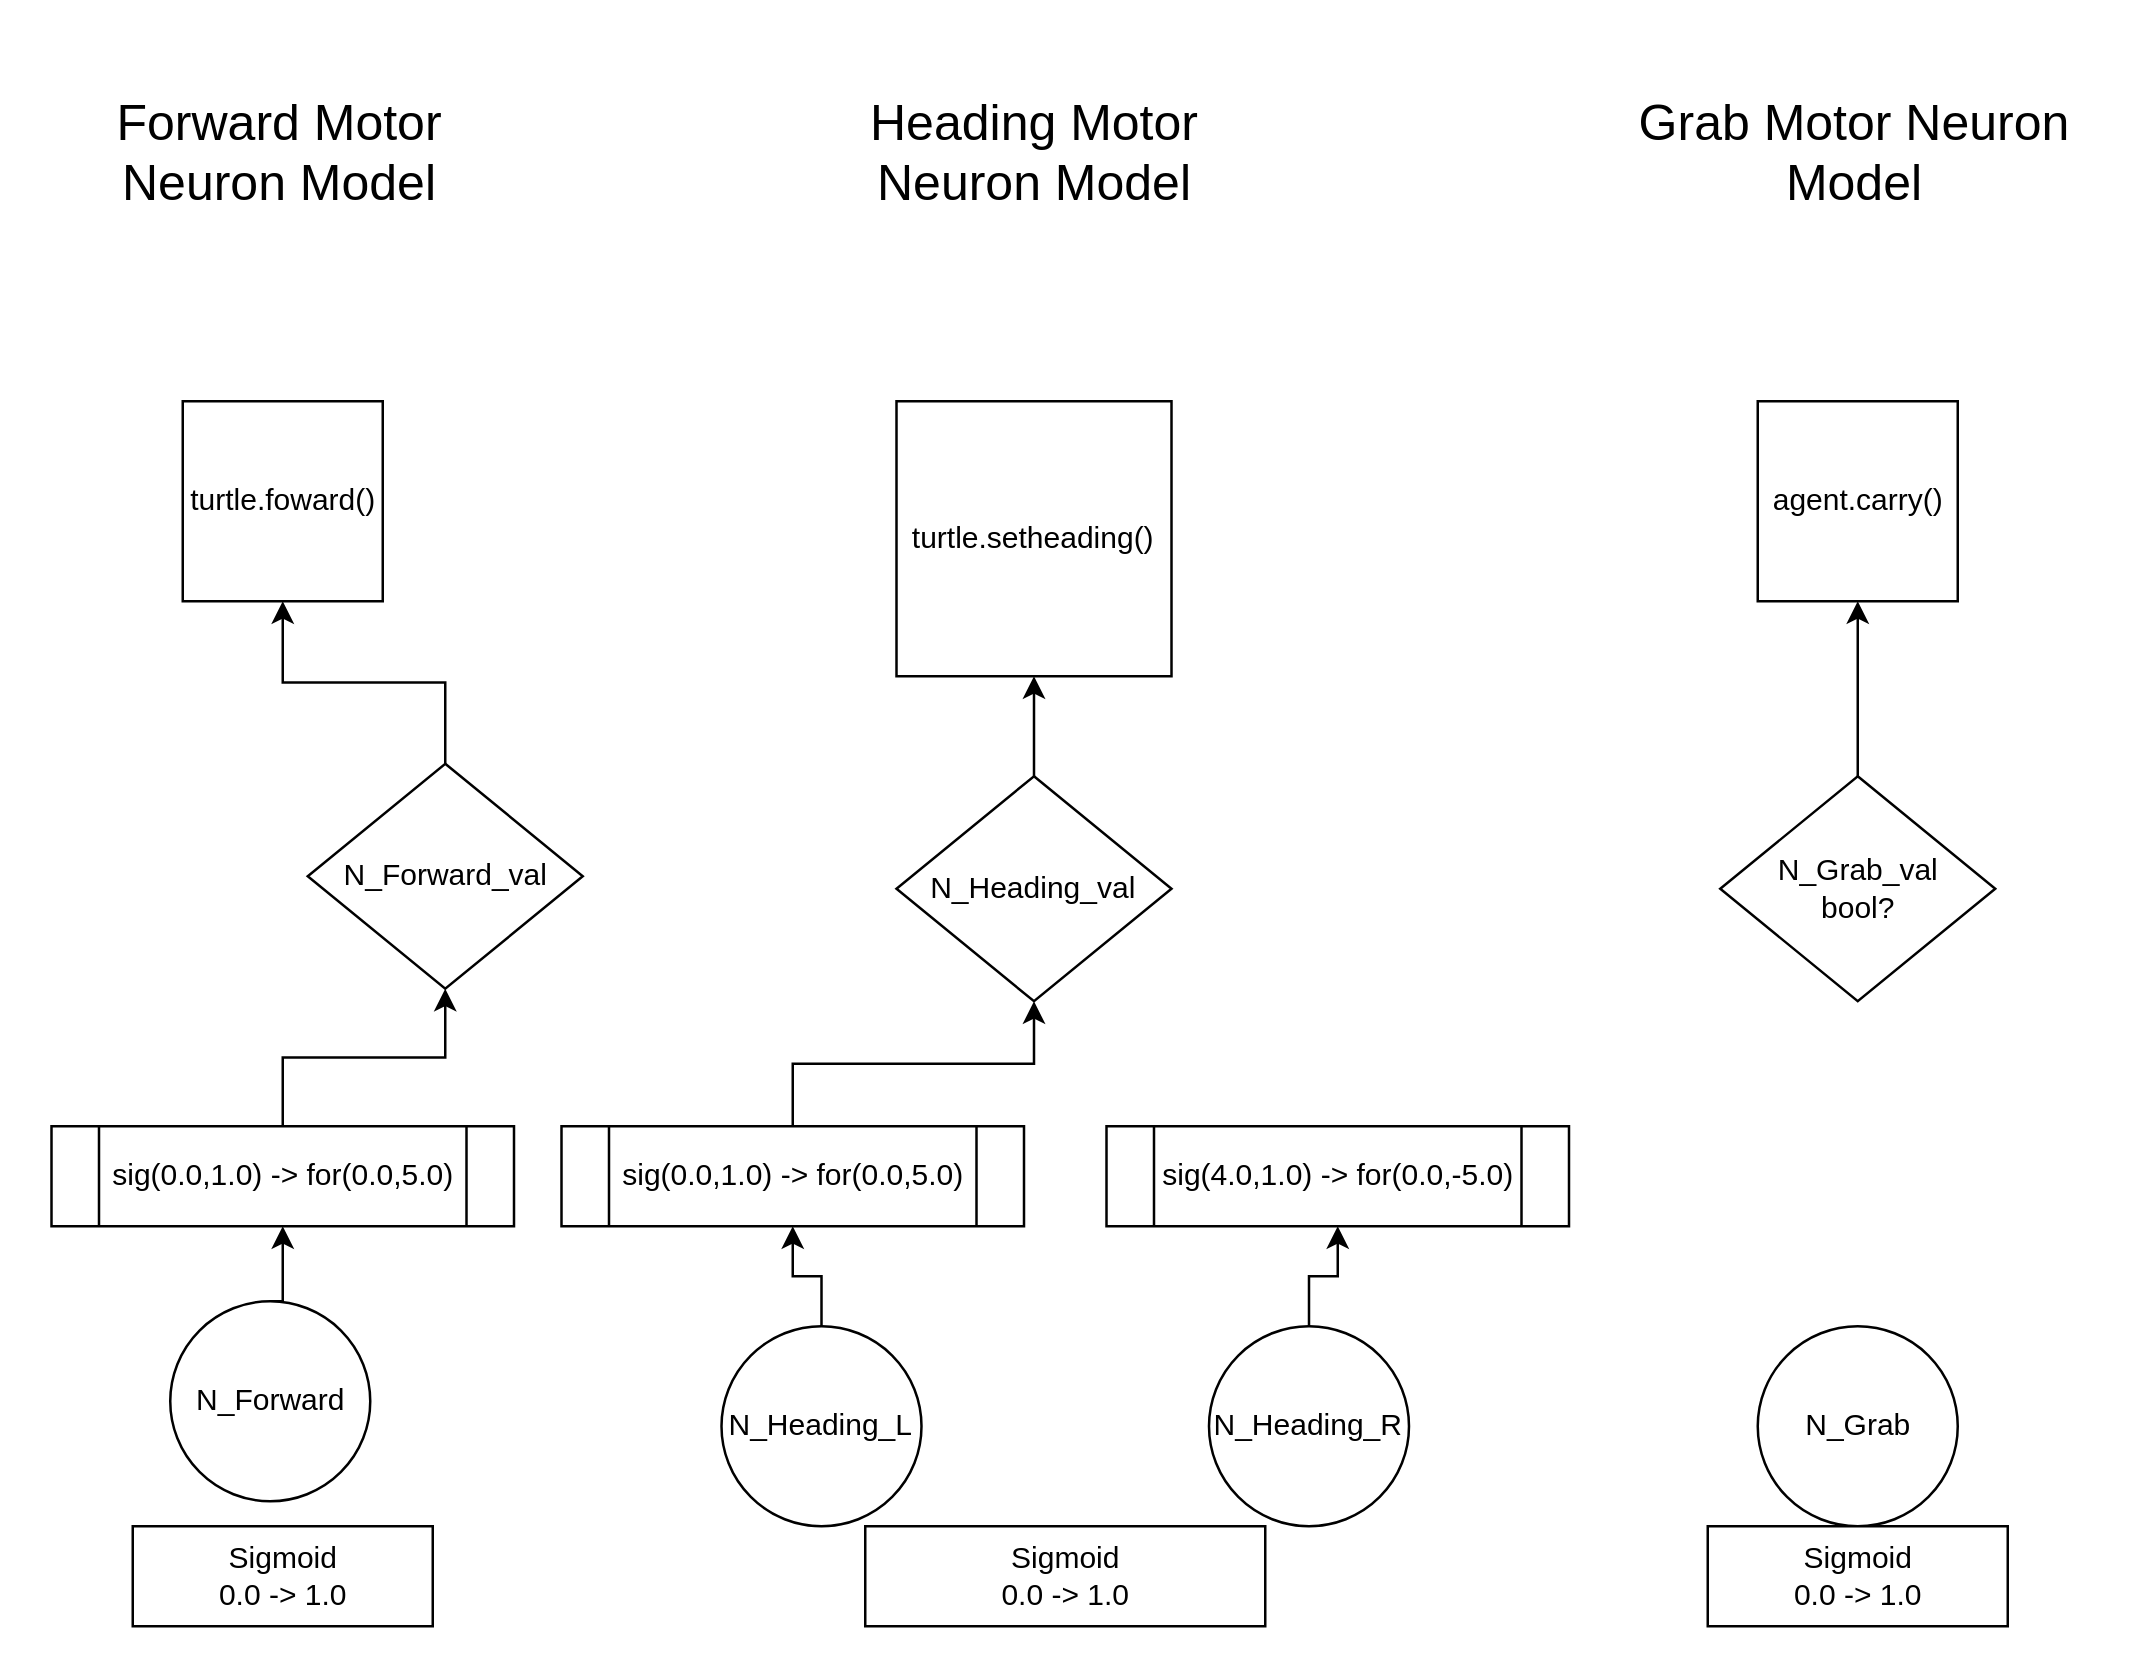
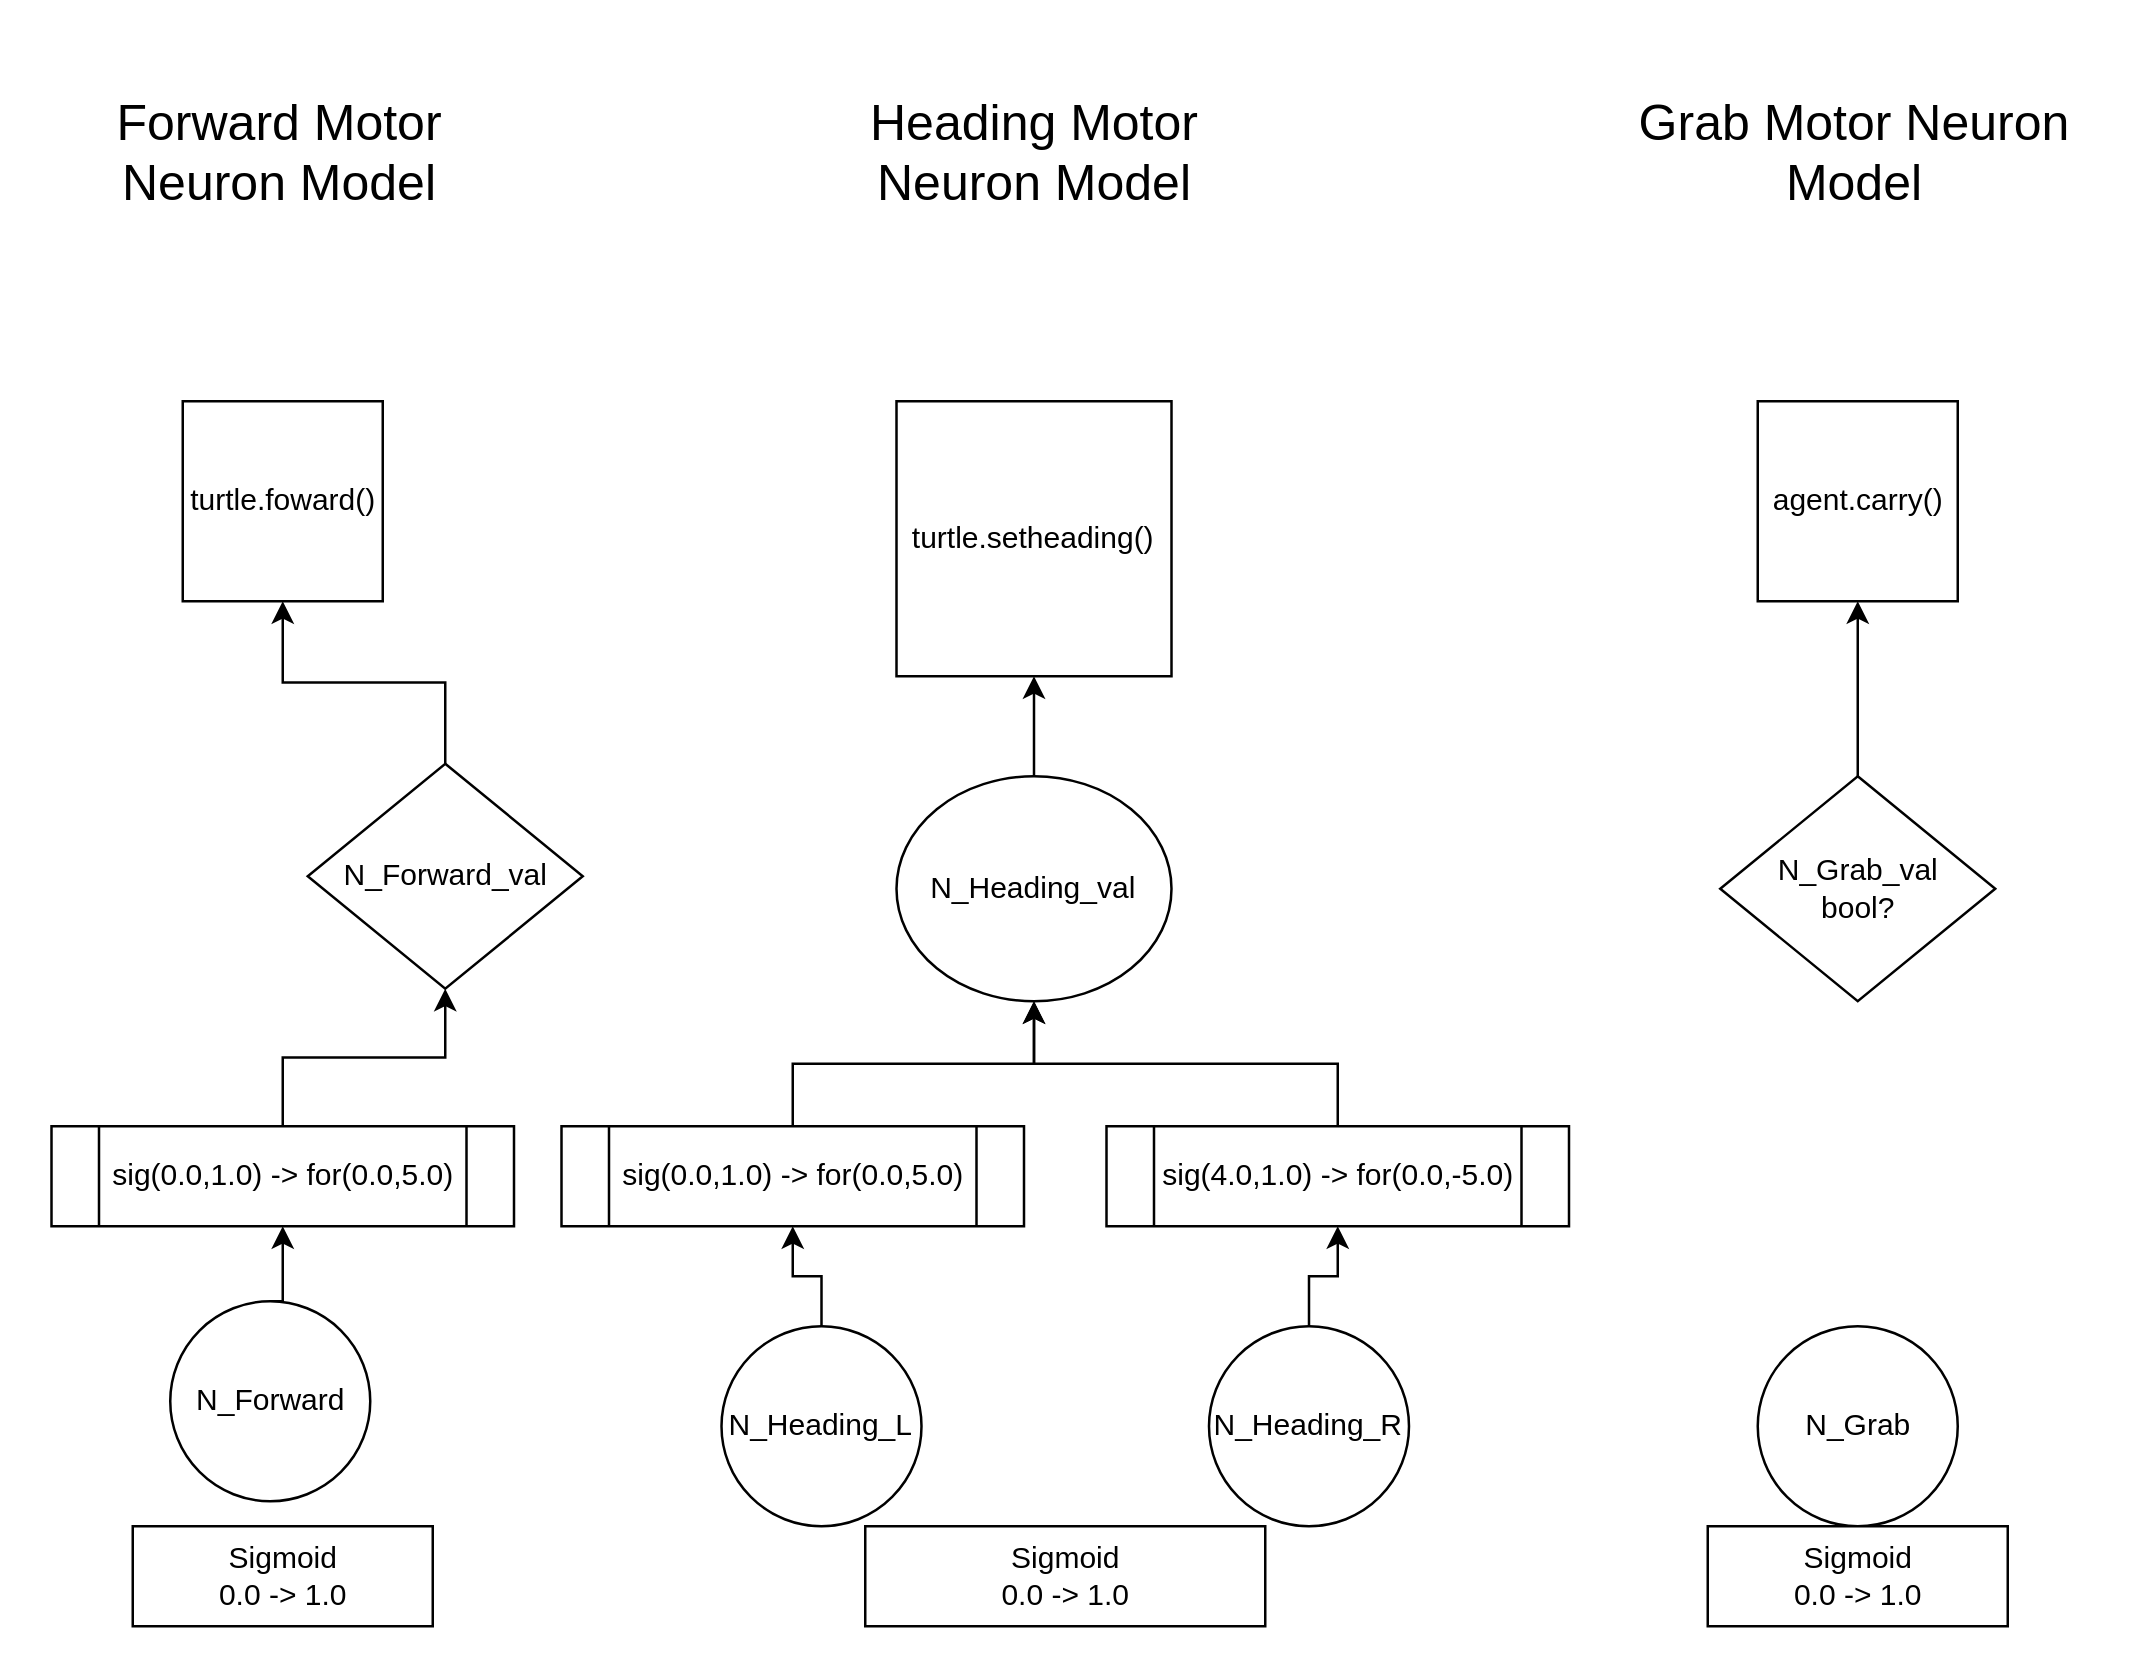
node "N_Heading_val": shape diamond -> ellipse
edge "sig(4.0,1.0) -> for(0.0,-5.0)" -> "N_Heading_val": added
